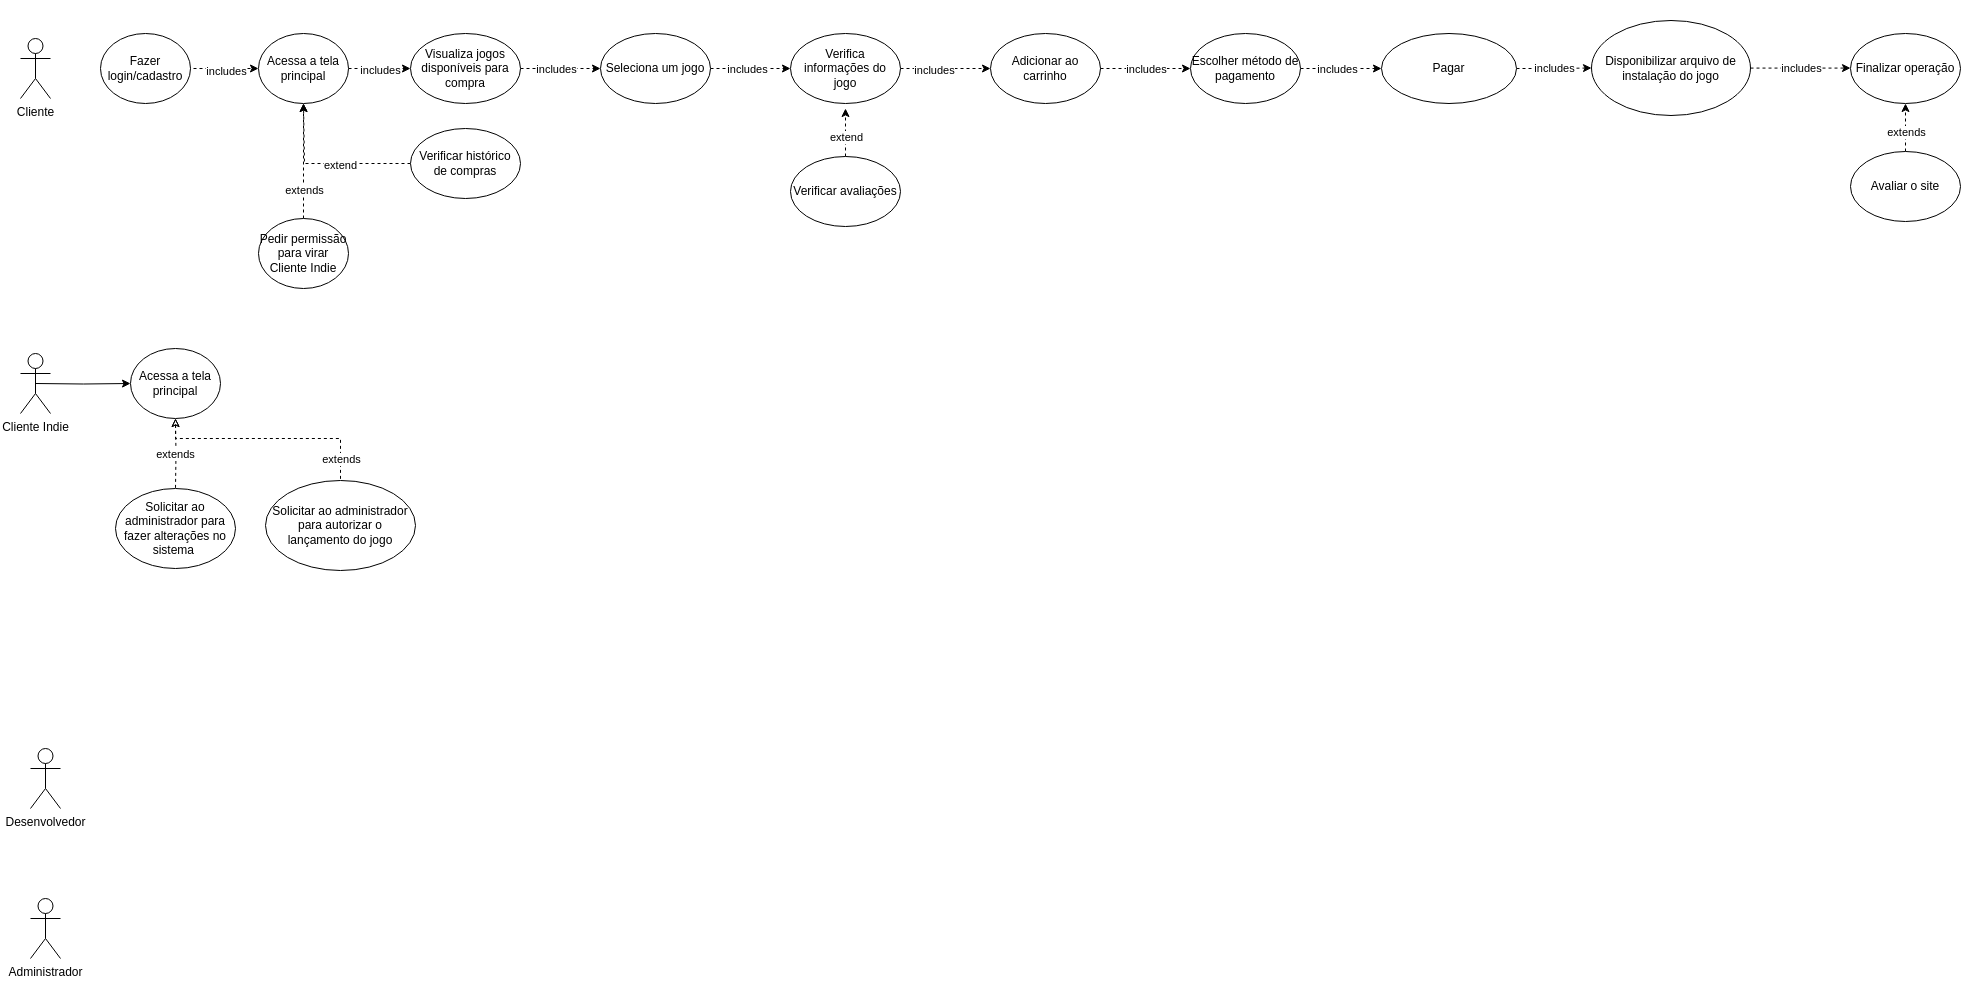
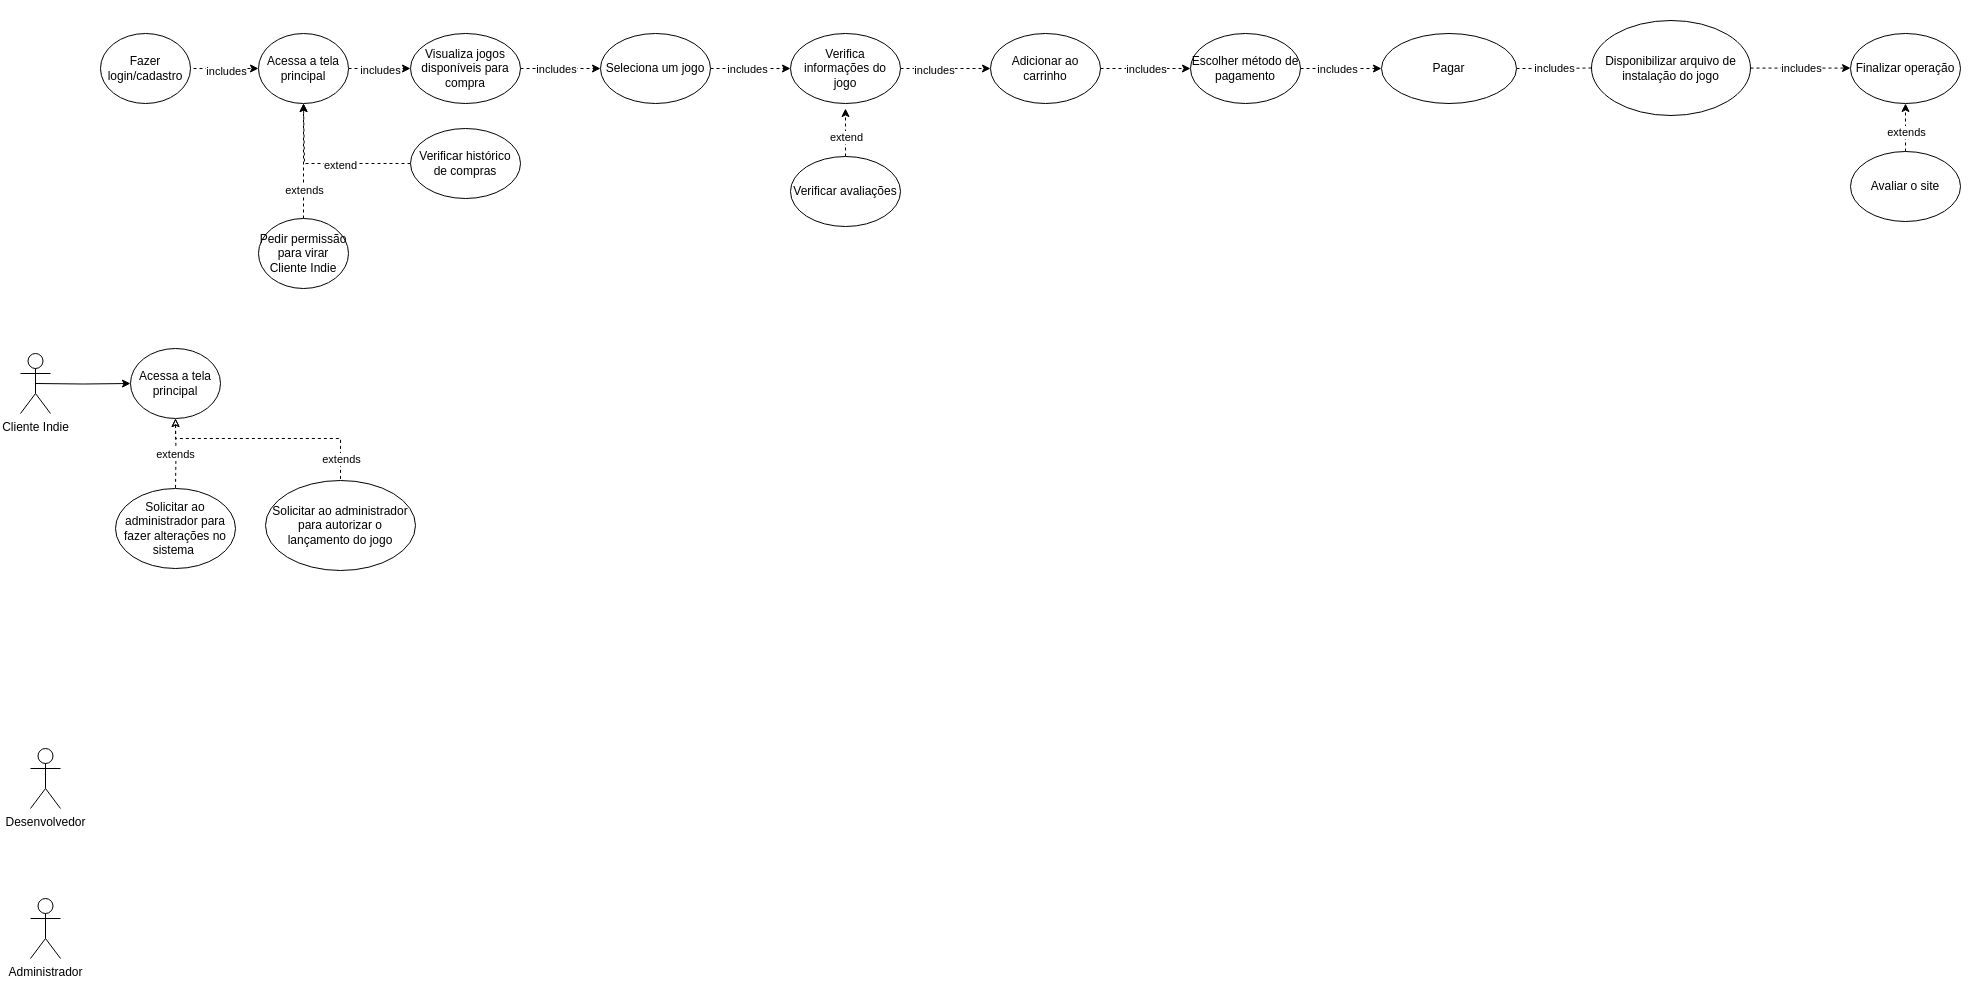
edge "Pagar" -> "Disponibilizar arquivo de instalação do jogo": arrowhead classic -> none
node "Cliente": removed
